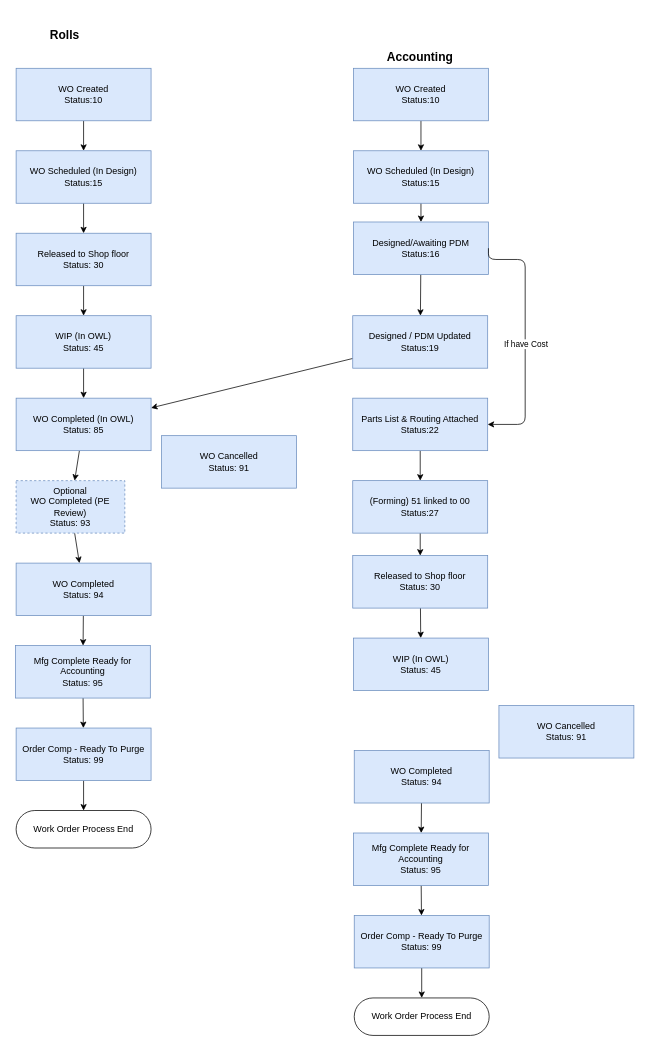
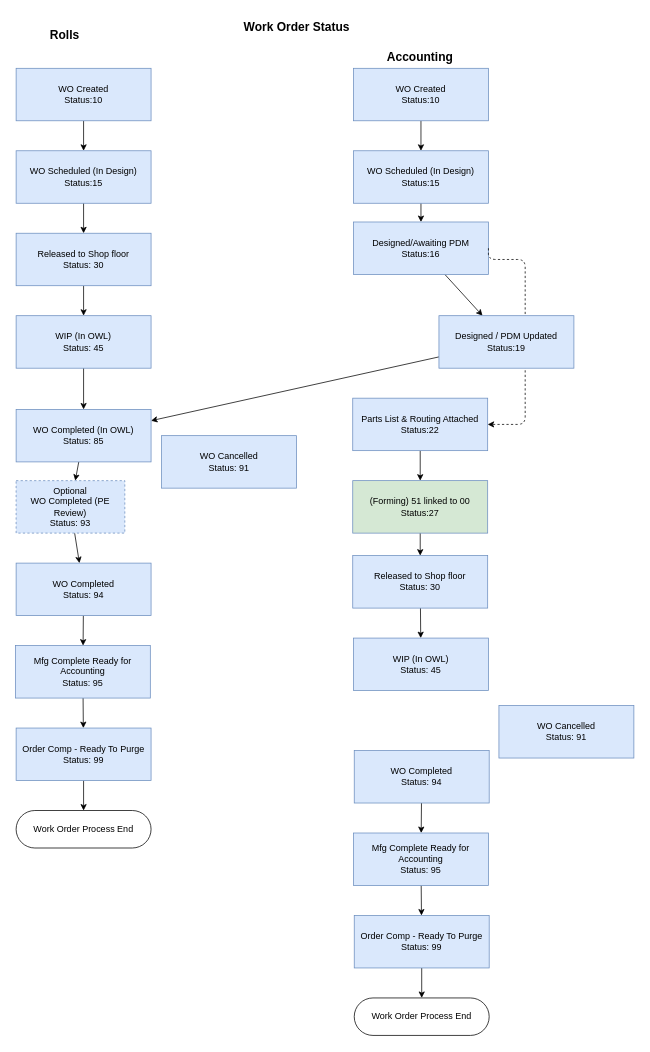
node "Work Order Status": added
edge "Designed/Awaiting PDM Status:16" -> "Parts List & Routing Attached Status:22": style solid -> dashed
node "Designed / PDM Updated Status:19": moved (420, 342) -> (507, 342)
node "WO Completed (In OWL) Status: 85": moved (84, 424) -> (84, 435)
node "(Forming) 51 linked to 00 Status:27": fillcolor #dae8fc -> #d5e8d4
